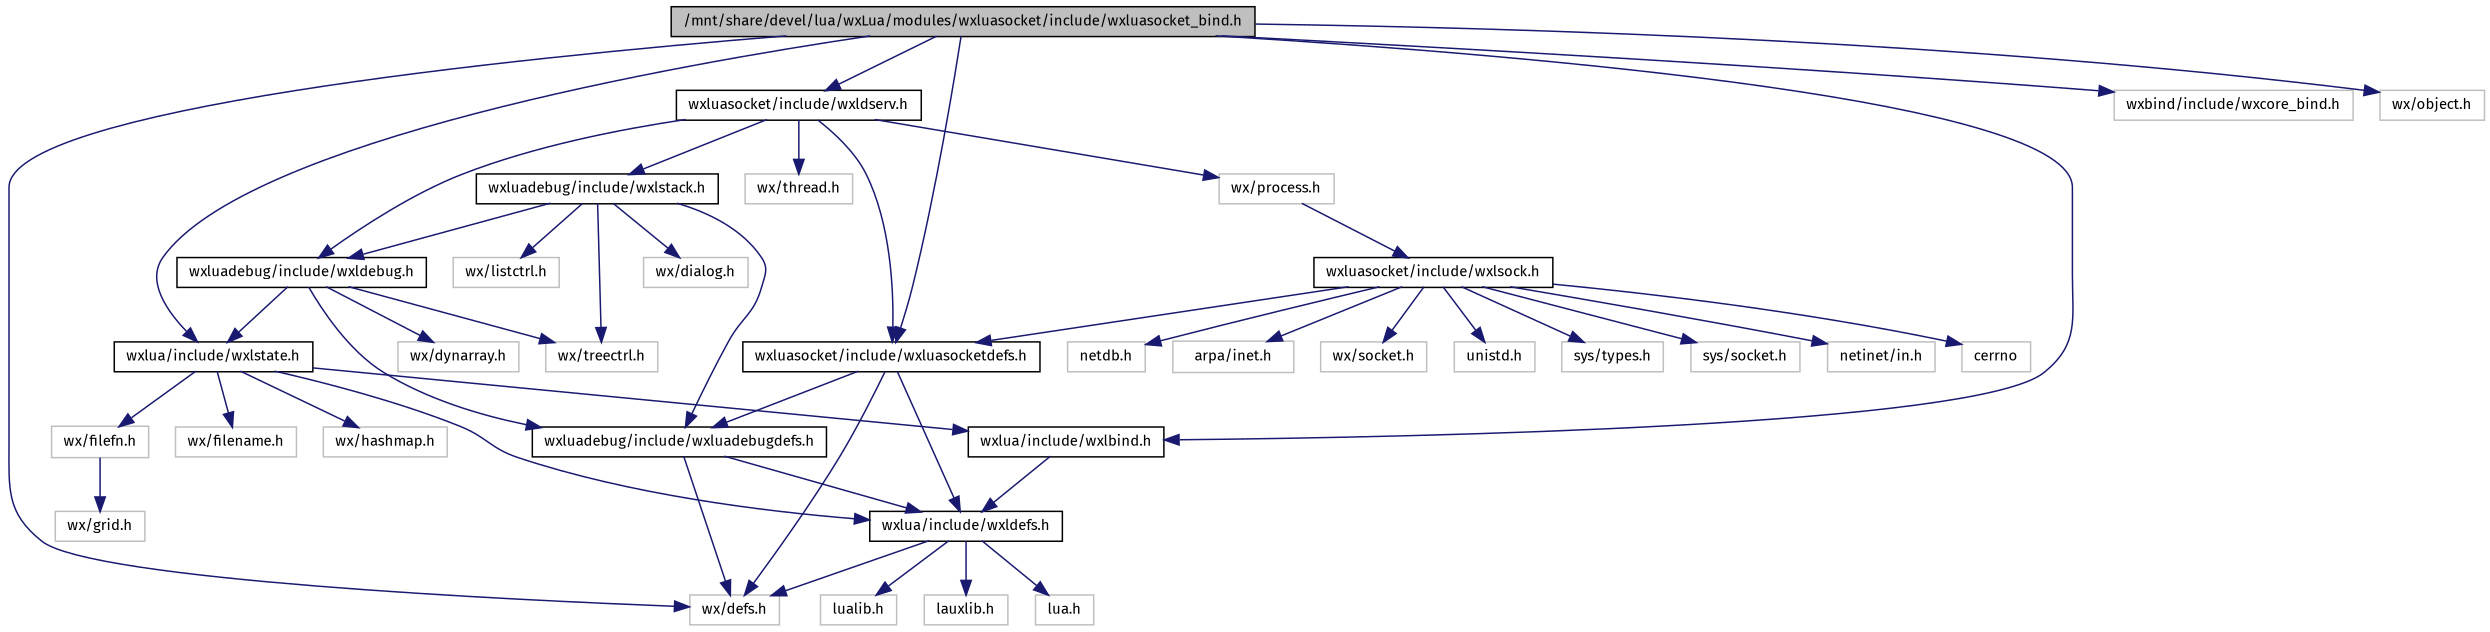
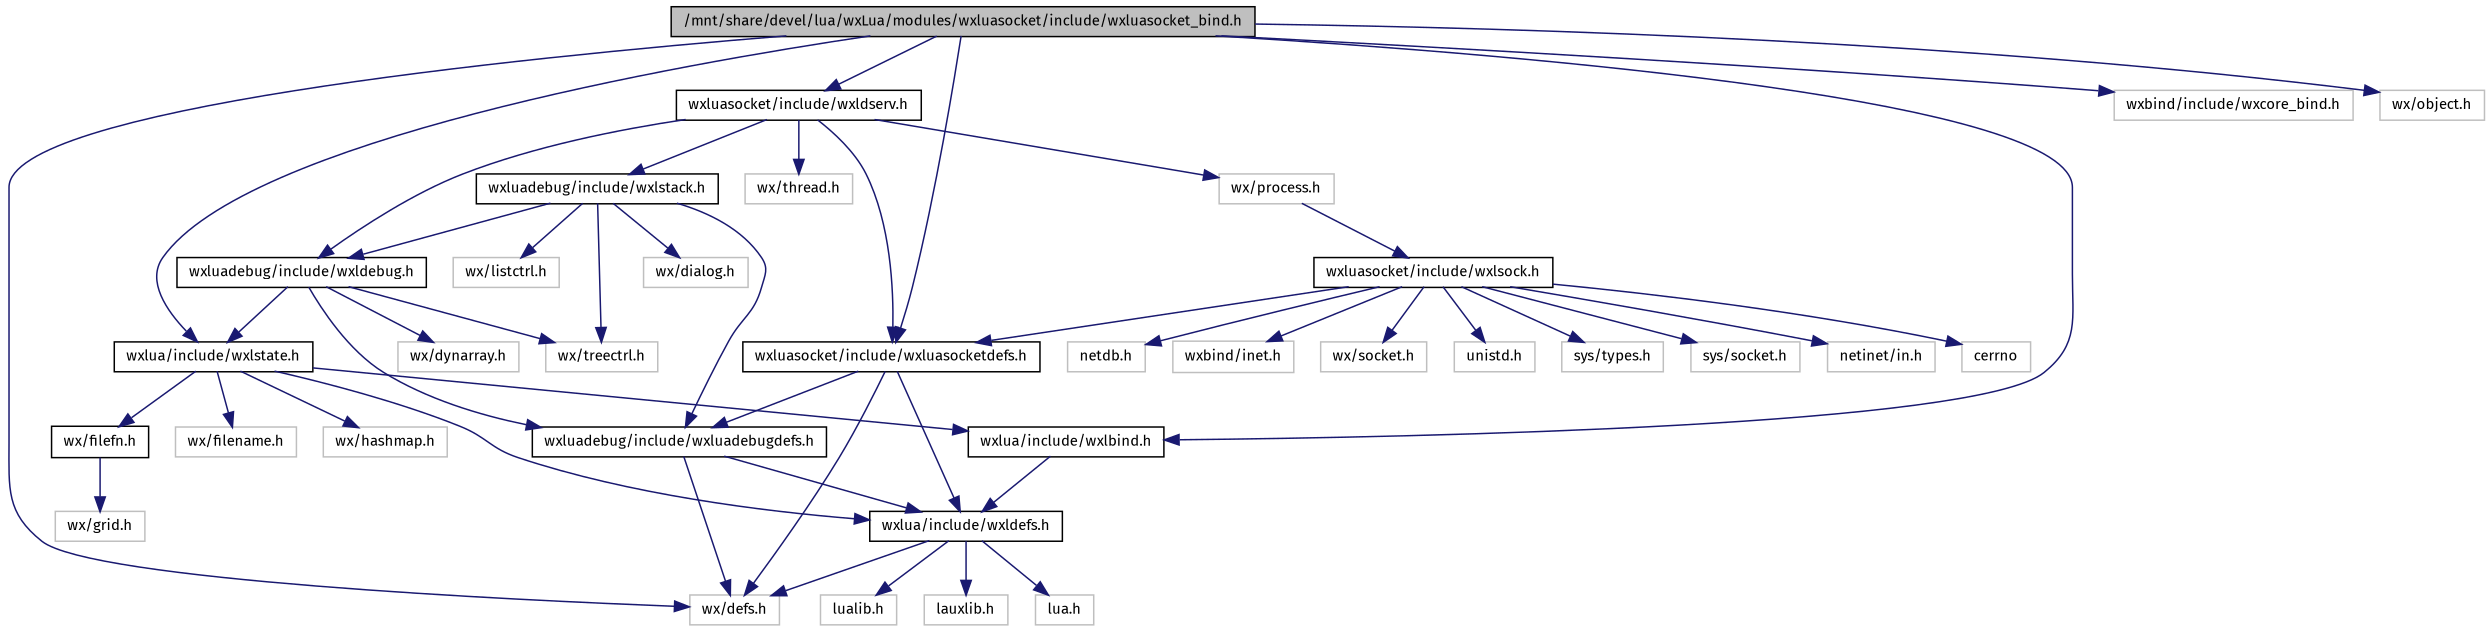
node "arpa/inet.h": label "arpa/inet.h" -> "wxbind/inet.h"
node "wx/filefn.h": color grey75 -> black
